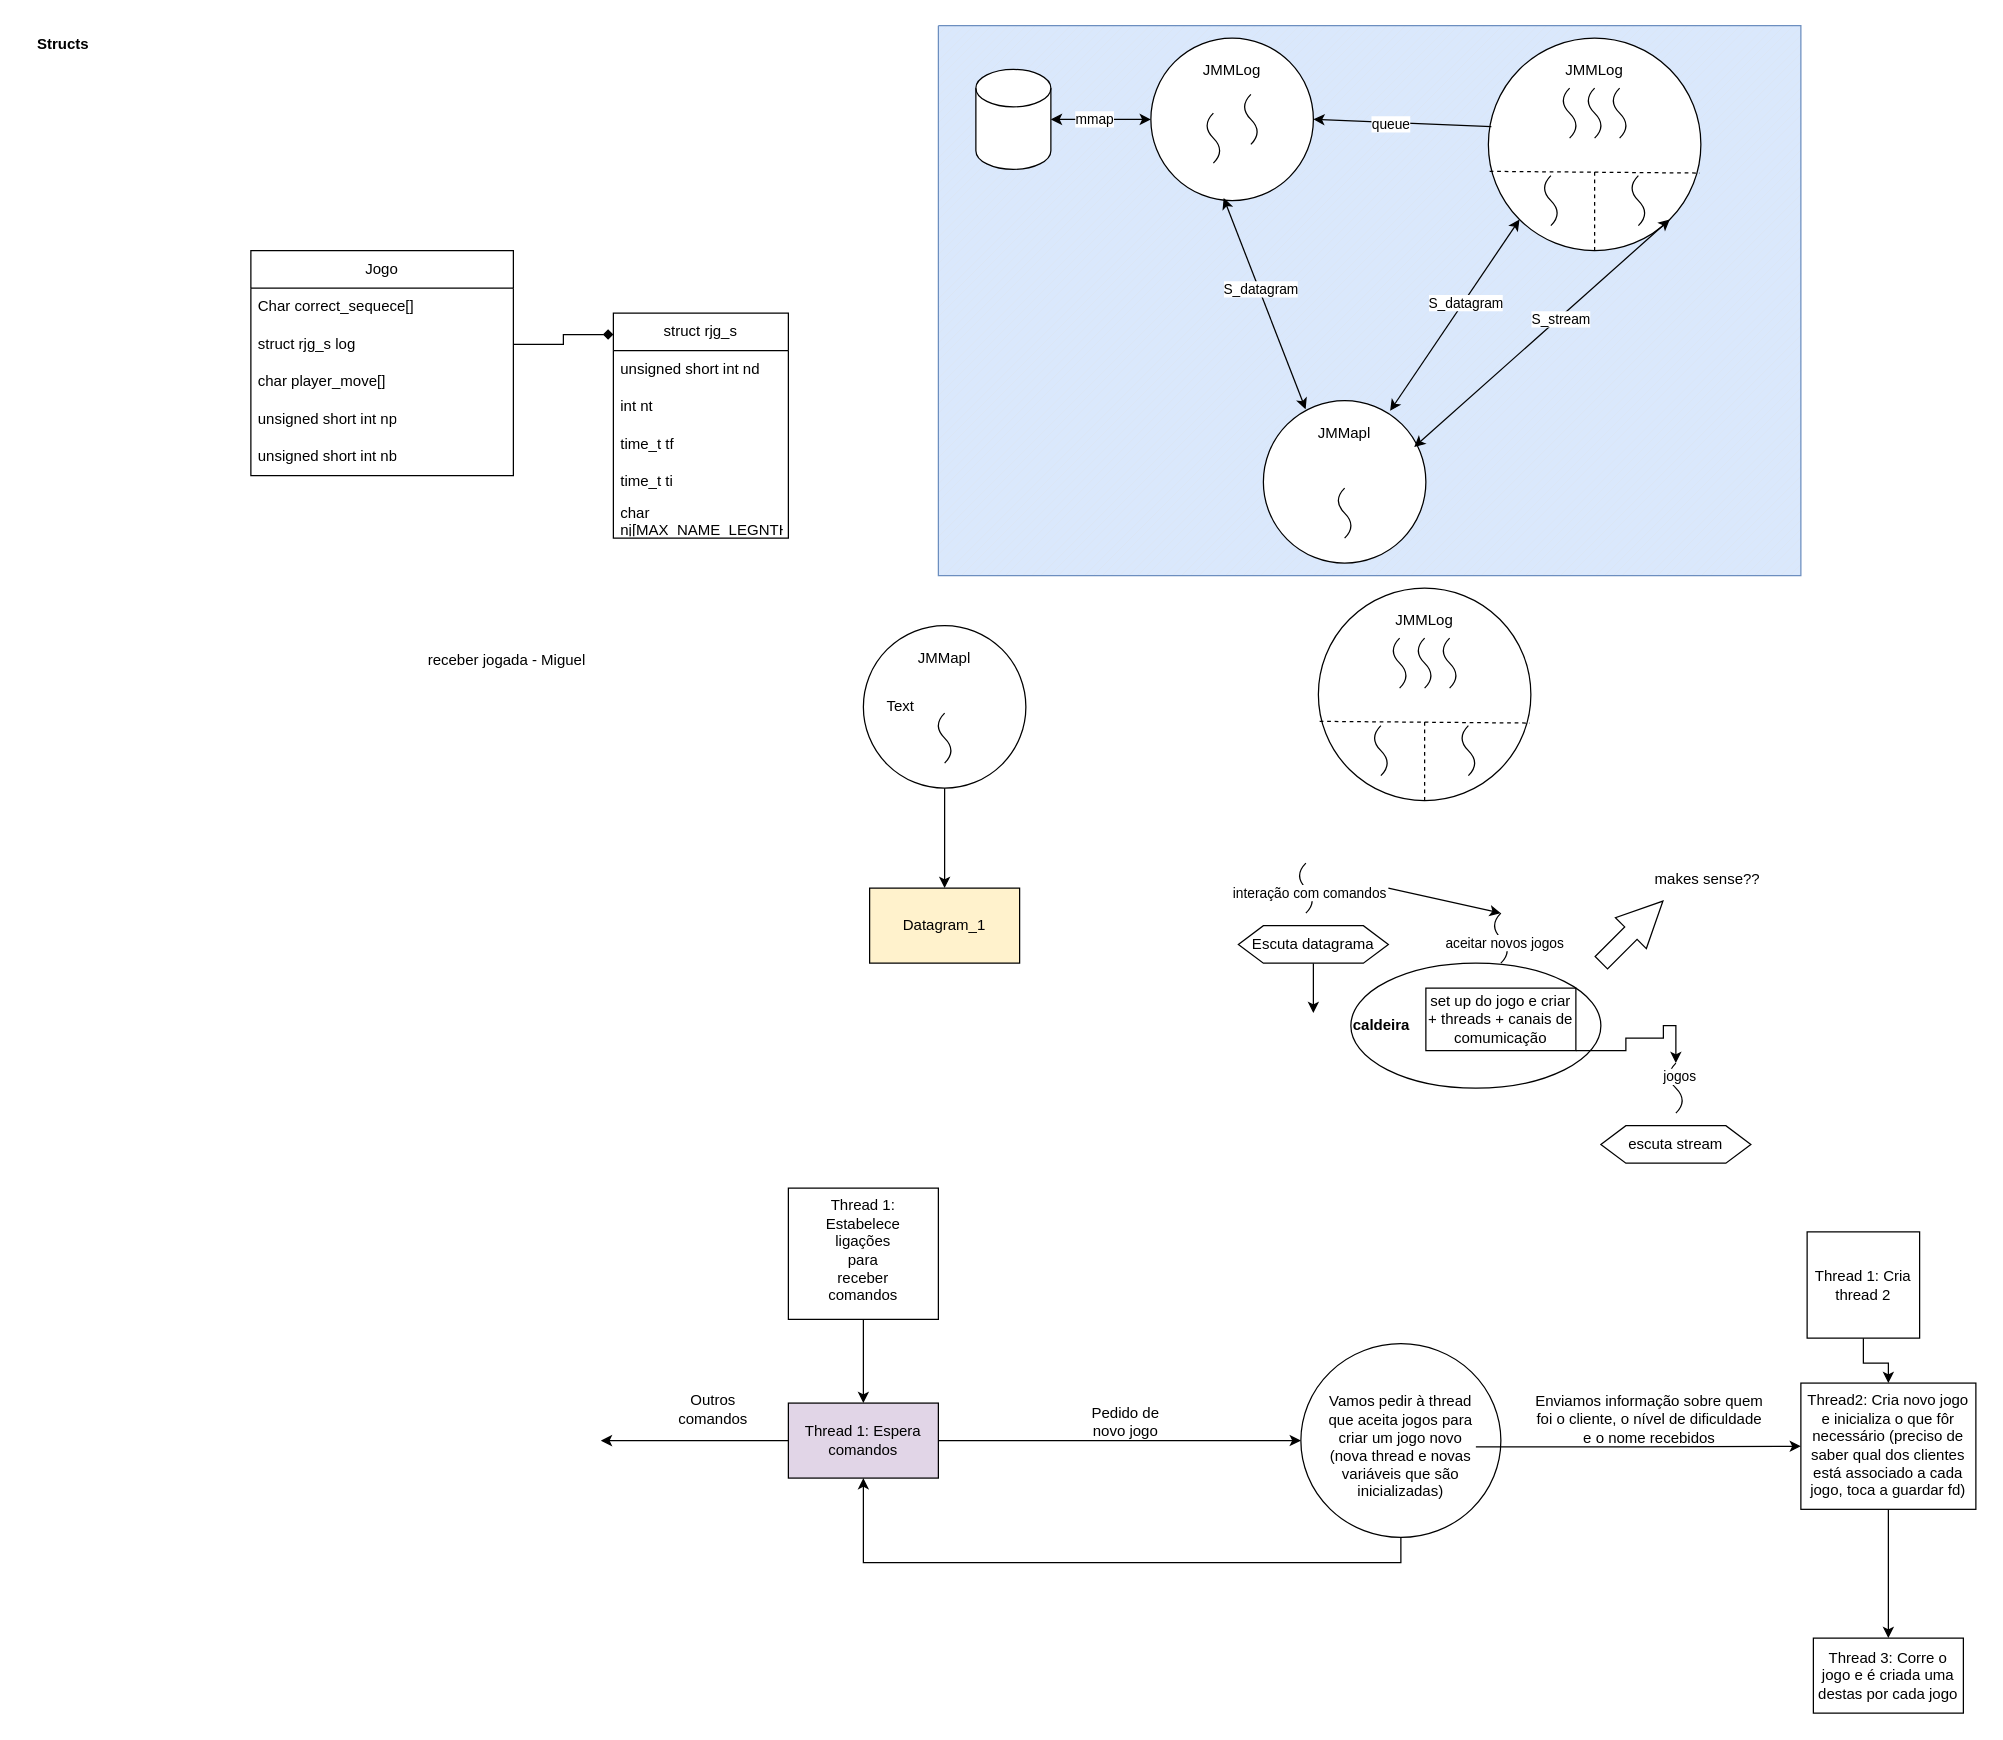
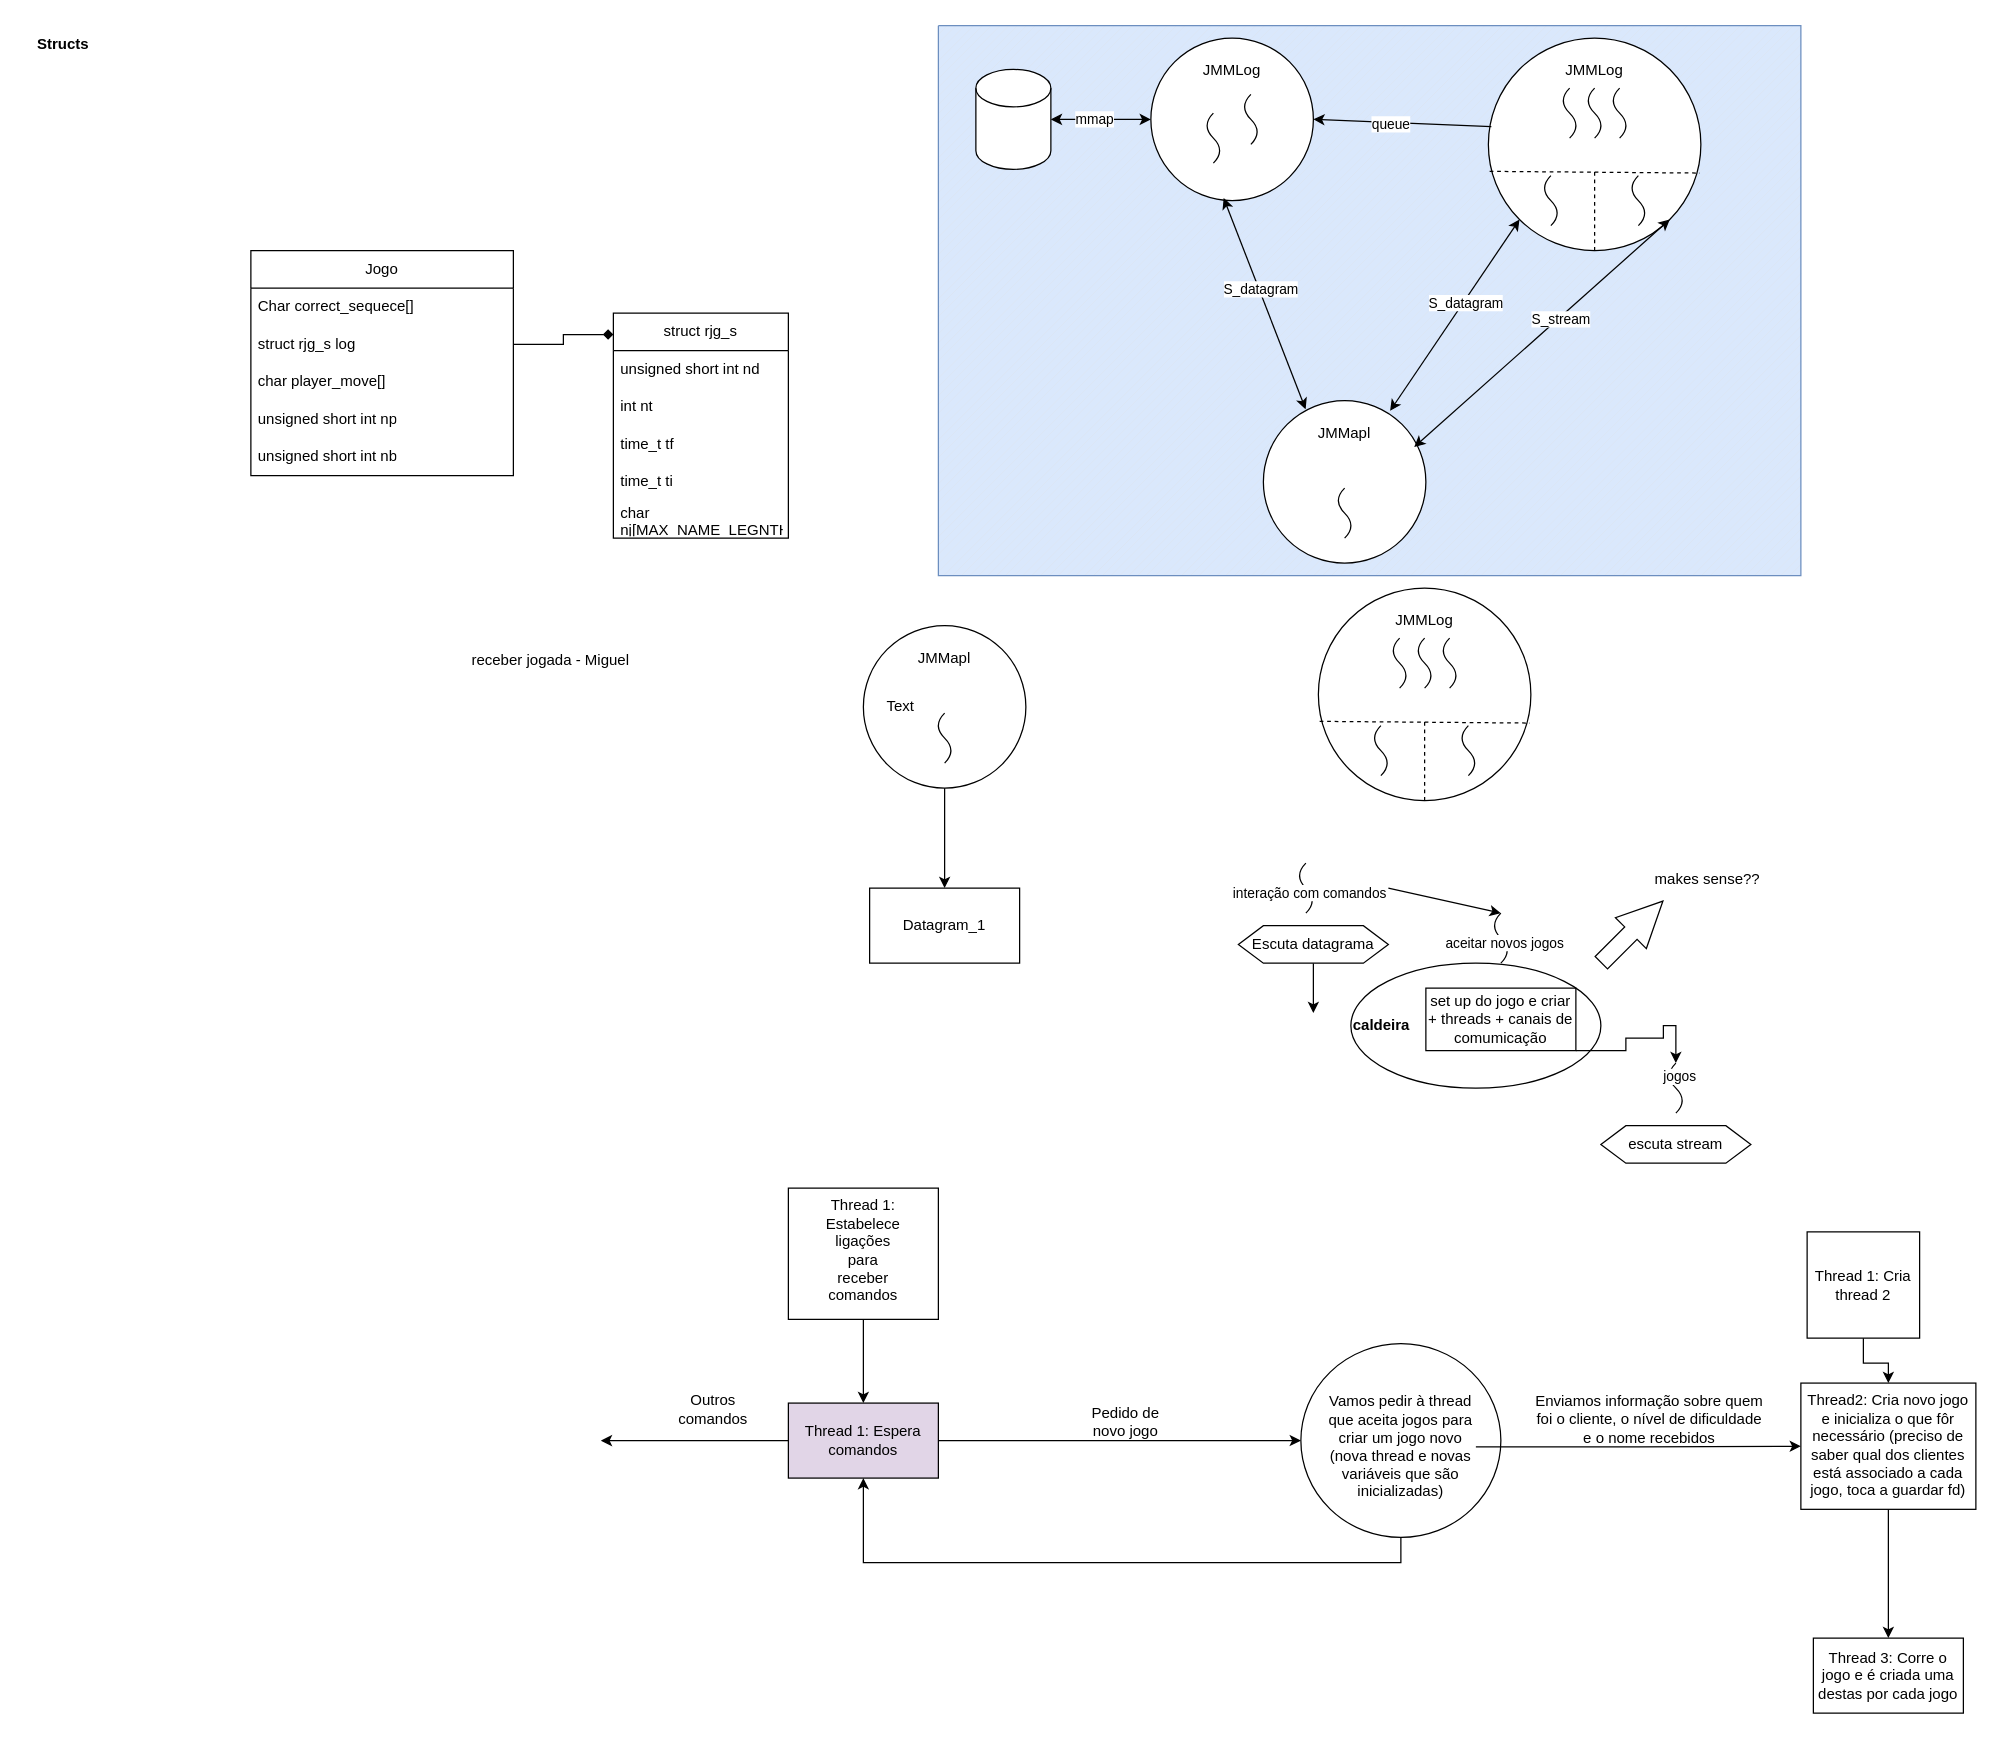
node "receber jogada - Miguel": moved (507, 669) -> (551, 669)
node "Datagram_1": fillcolor #fff2cc -> #ffffff
